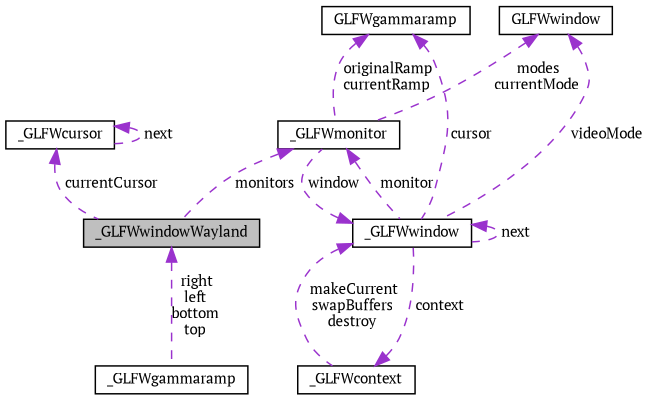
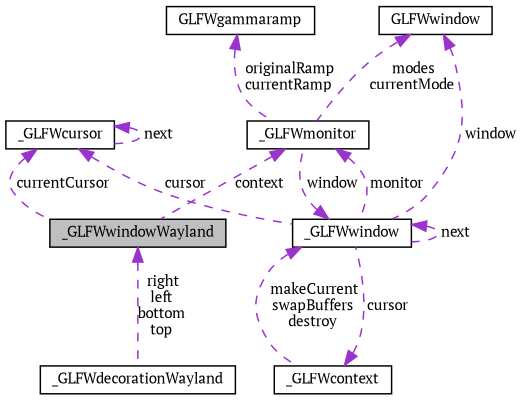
edge "_GLFWwindow" -> "GLFWgammaramp": now "_GLFWwindow" -> "_GLFWcursor"
edge "_GLFWwindow" -> "GLFWwindow": label " videoMode" -> " window"
edge "_GLFWwindowWayland" -> "_GLFWmonitor": label " monitors" -> " context"
edge "_GLFWwindow" -> "_GLFWcontext": label " context" -> " cursor"
node "_GLFWgammaramp": label "_GLFWgammaramp" -> "_GLFWdecorationWayland"
